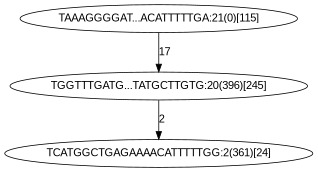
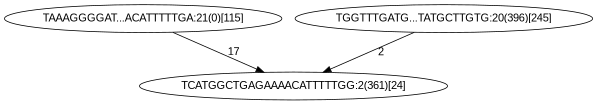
edge "TAAAGGGGAT...ACATTTTTGA:21(0)[115]" -> "TGGTTTGATG...TATGCTTGTG:20(396)[245]": now "TAAAGGGGAT...ACATTTTTGA:21(0)[115]" -> "TCATGGCTGAGAAAACATTTTTGG:2(361)[24]"
